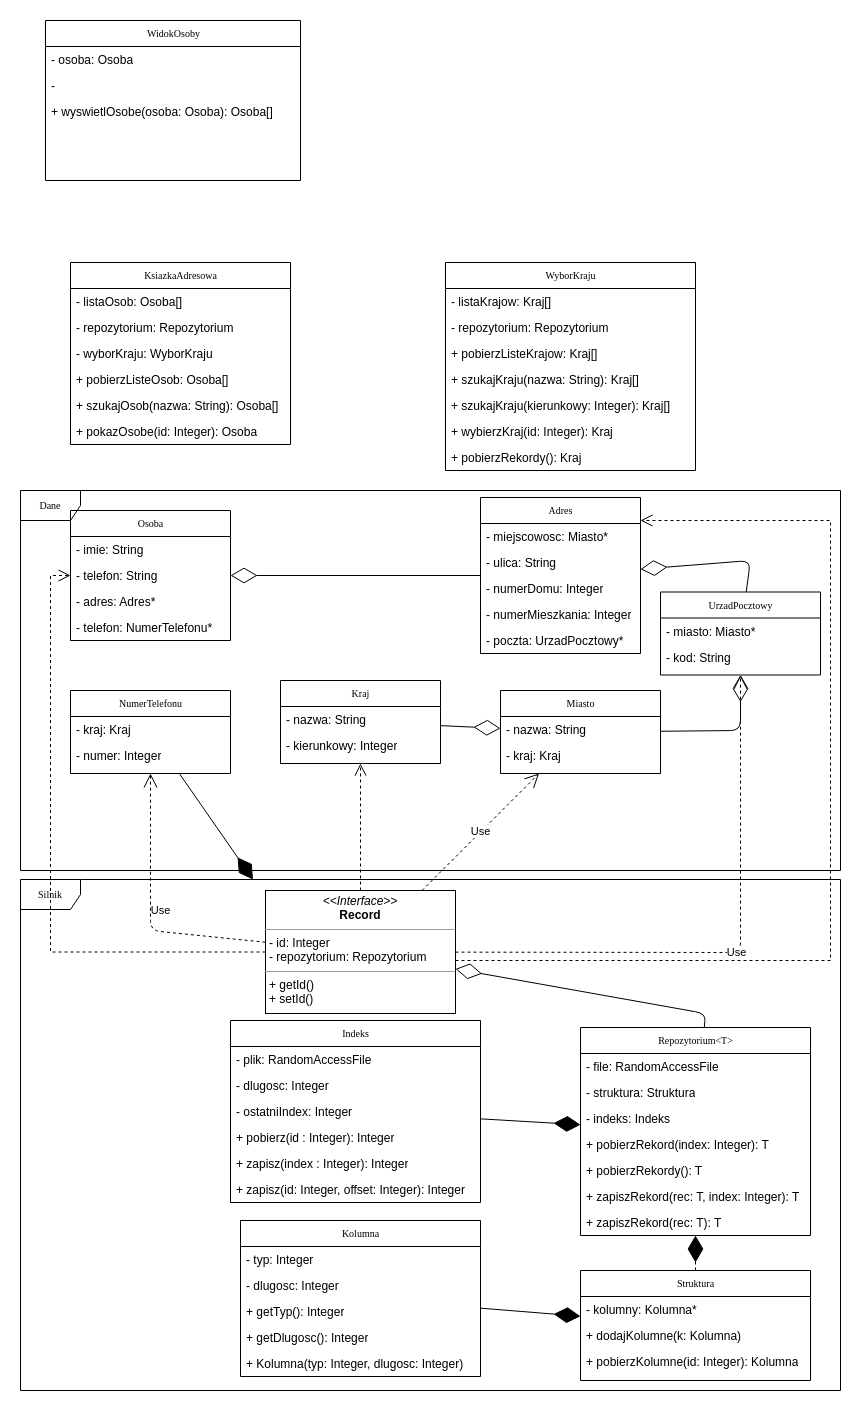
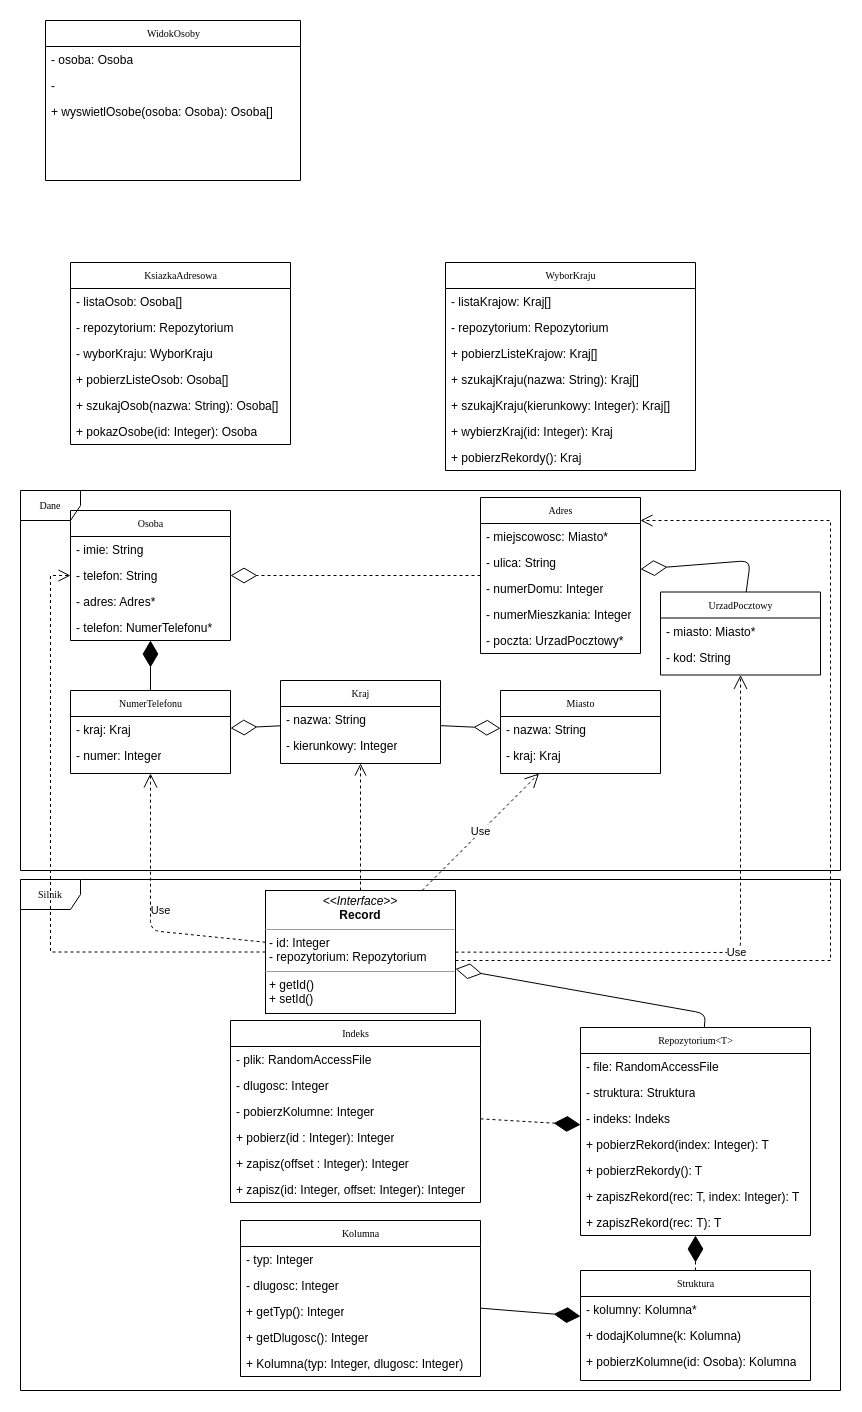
edge "Adres" -> "Osoba": style solid -> dashed
edge "Kraj" -> "NumerTelefonu": added
edge "Miasto" -> "UrzadPocztowy": removed
edge "NumerTelefonu" -> "Silnik": now "NumerTelefonu" -> "Osoba"
node "- ostatniIndex: Integer": label "- ostatniIndex: Integer" -> "- pobierzKolumne: Integer"
edge "Indeks" -> "Repozytorium<T>": style solid -> dashed
node "+ zapisz(index : Integer): Integer": label "+ zapisz(index : Integer): Integer" -> "+ zapisz(offset : Integer): Integer"
node "+ pobierzKolumne(id: Integer): Kolumna": label "+ pobierzKolumne(id: Integer): Kolumna" -> "+ pobierzKolumne(id: Osoba): Kolumna"
